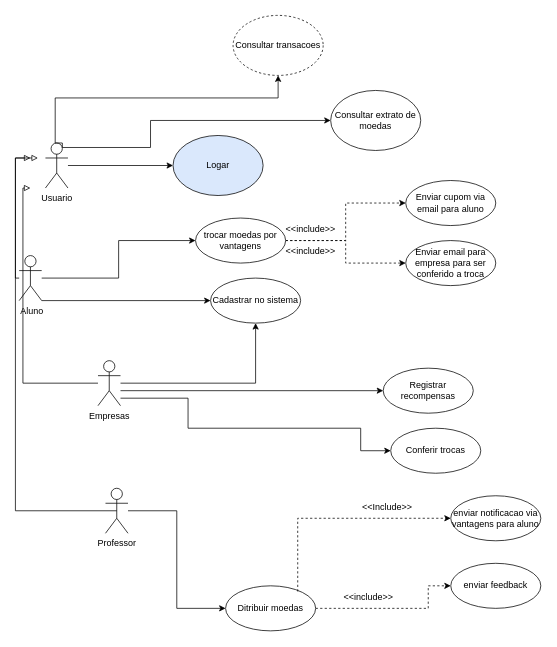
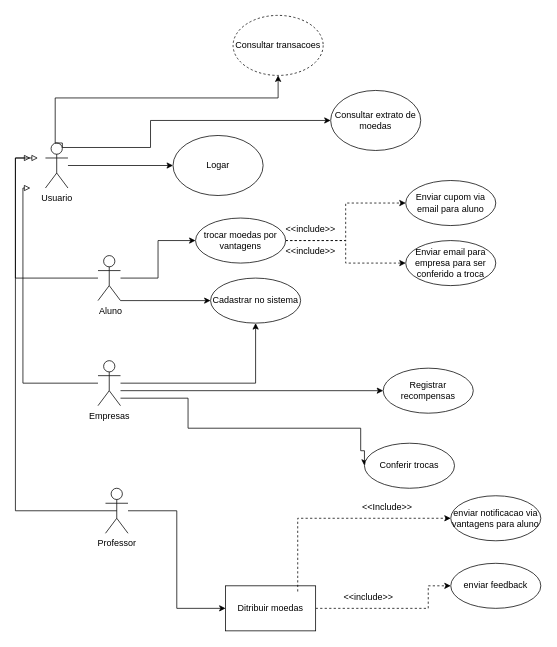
node "Logar": fillcolor #dae8fc -> #ffffff
node "Aluno": moved (30, 278) -> (109, 278)
node "Conferir trocas": moved (435, 450) -> (409, 465)
node "Ditribuir moedas": shape ellipse -> rectangle
